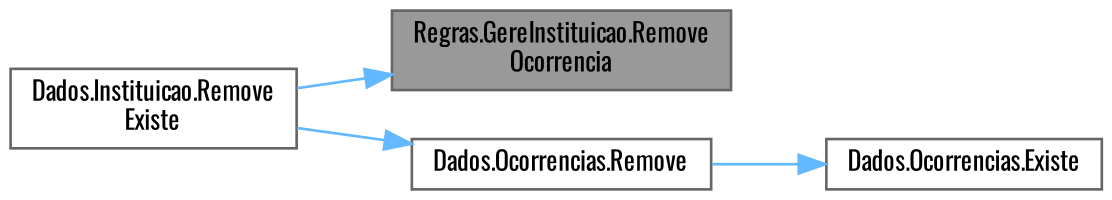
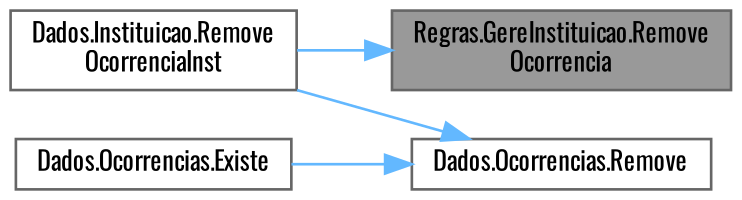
node "Dados.Instituicao.Remove Existe": label "Dados.Instituicao.Remove Existe" -> "Dados.Instituicao.Remove OcorrenciaInst"
edge "Dados.Ocorrencias.Remove" -> "Dados.Ocorrencias.Existe": reversed
